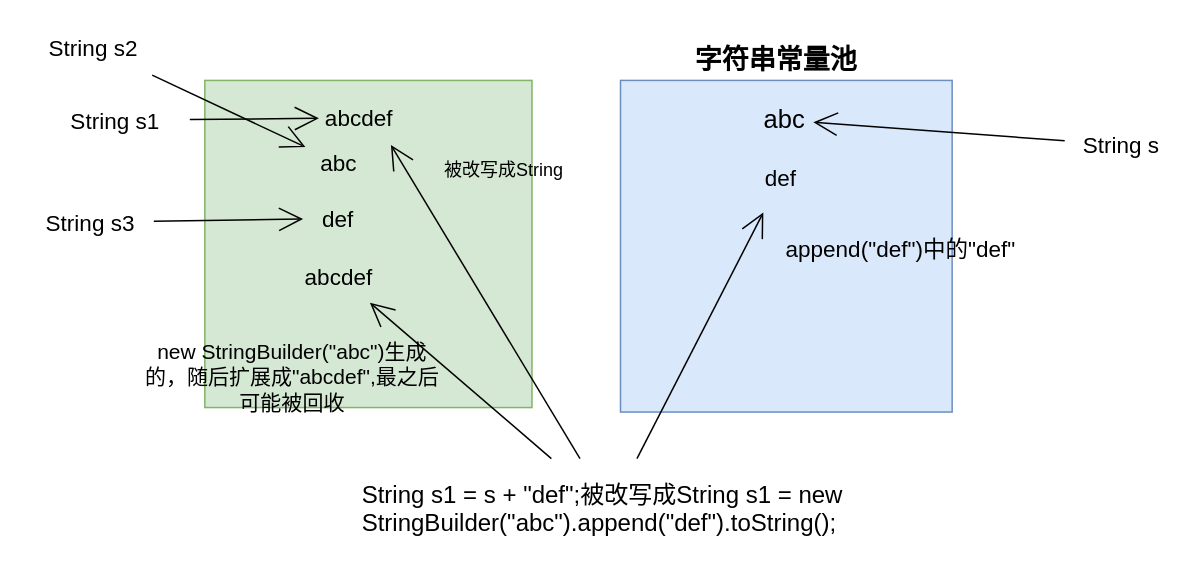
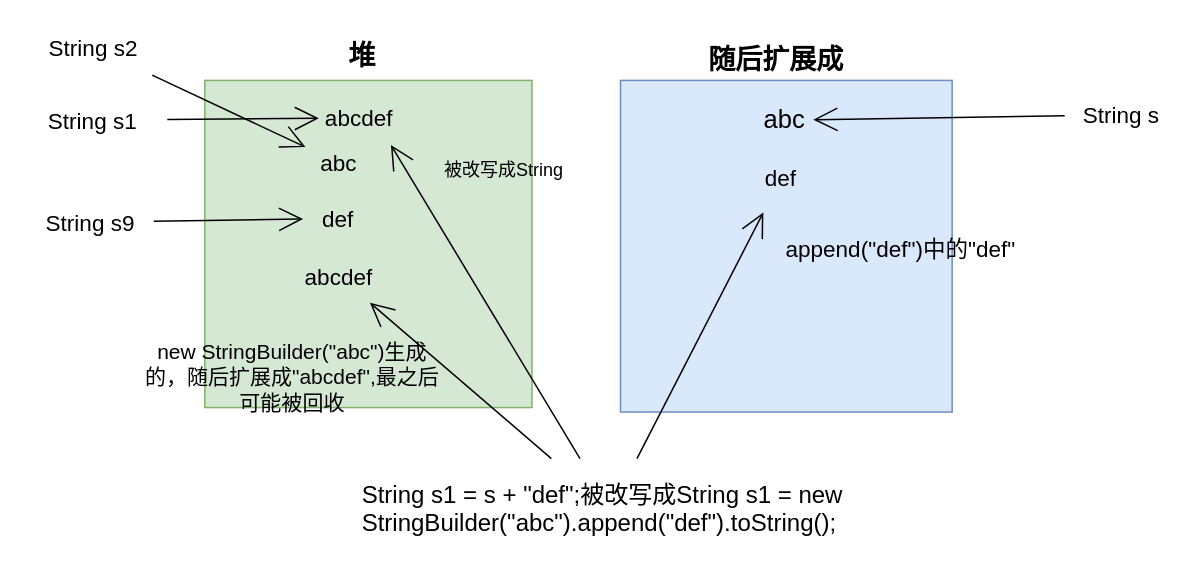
node "堆": added
node "字符串常量池": label "字符串常量池" -> "随后扩展成"
node "String s1": moved (116, 120) -> (93, 120)
node "String s": moved (1121, 145) -> (1121, 115)
node "String s3": label "String s3" -> "String s9"
